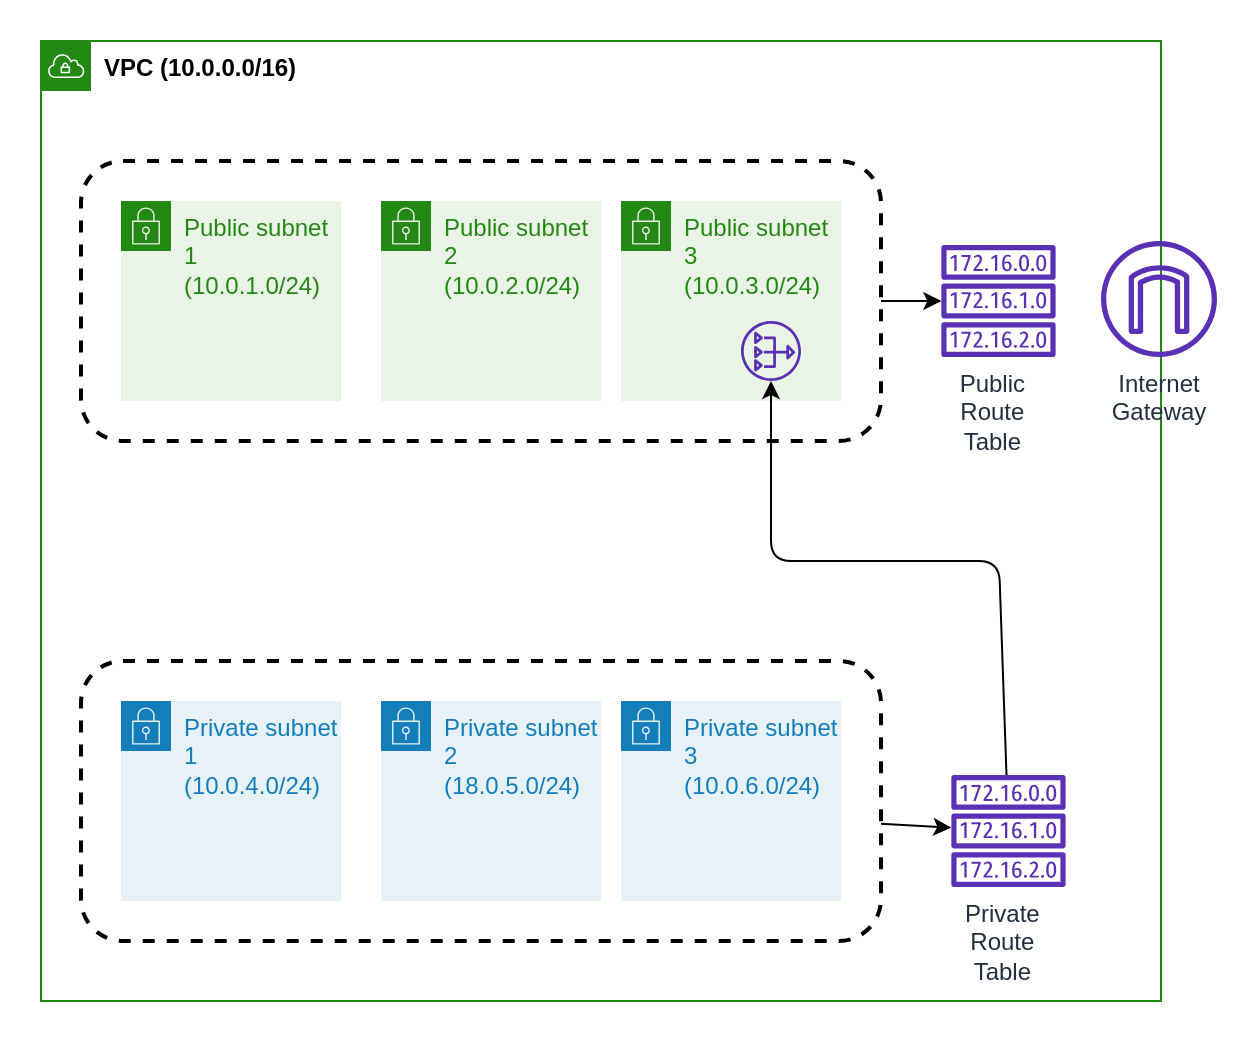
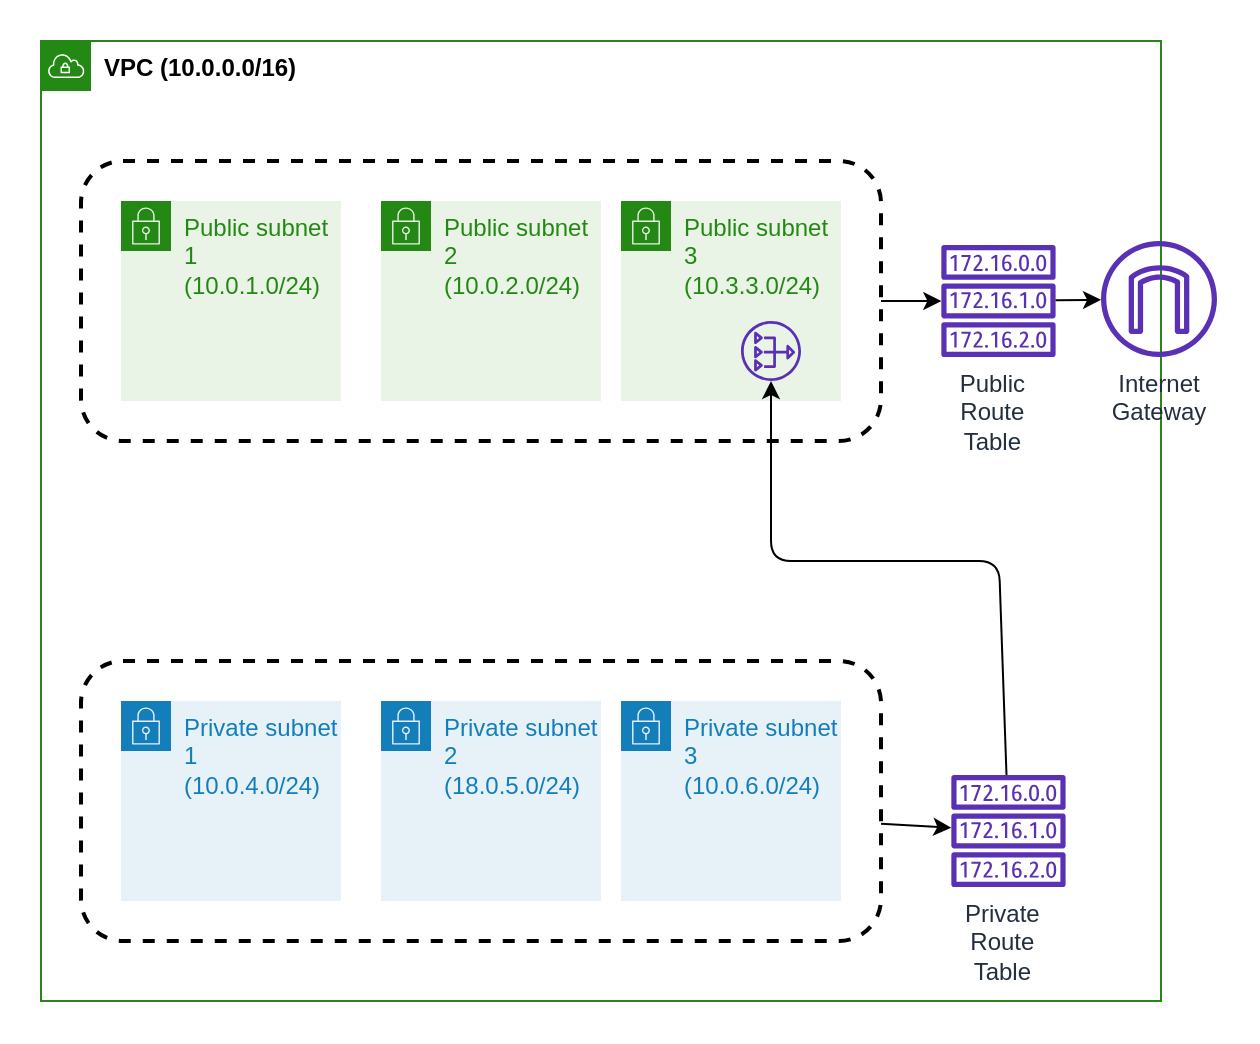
node "Public subnet 3 (10.0.3.0/24)": label "Public subnet 3 (10.0.3.0/24)" -> "Public subnet 3 (10.3.3.0/24)"
edge "Public Route Table" -> "Internet Gateway": added
